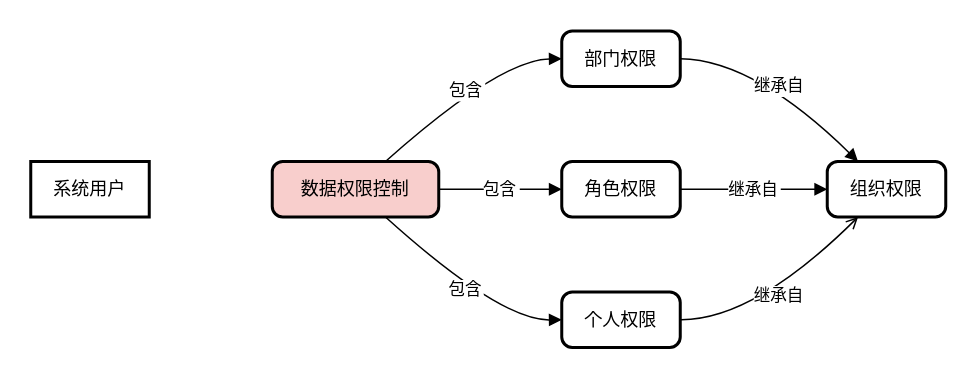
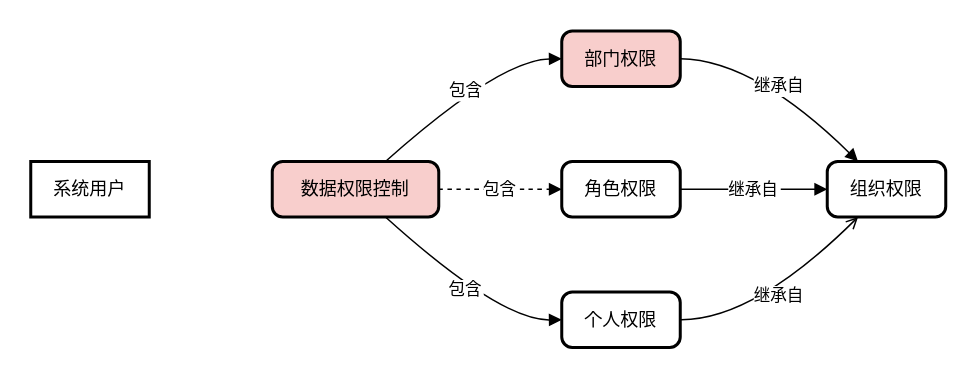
node "部门权限": fillcolor #ffffff -> #f8cecc
edge "数据权限控制" -> "角色权限": style solid -> dashed
